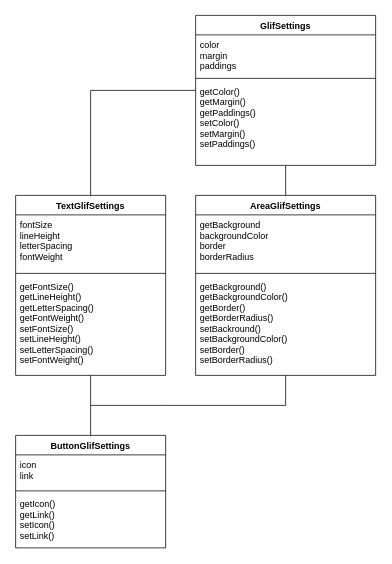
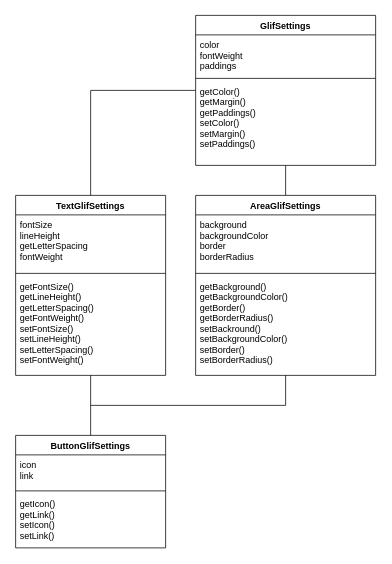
node "color margin paddings": label "color margin paddings" -> "color fontWeight paddings"
node "fontSize lineHeight letterSpacing fontWeight": label "fontSize lineHeight letterSpacing fontWeight" -> "fontSize lineHeight getLetterSpacing fontWeight"
node "getBackground backgroundColor border borderRadius": label "getBackground backgroundColor border borderRadius" -> "background backgroundColor border borderRadius"
